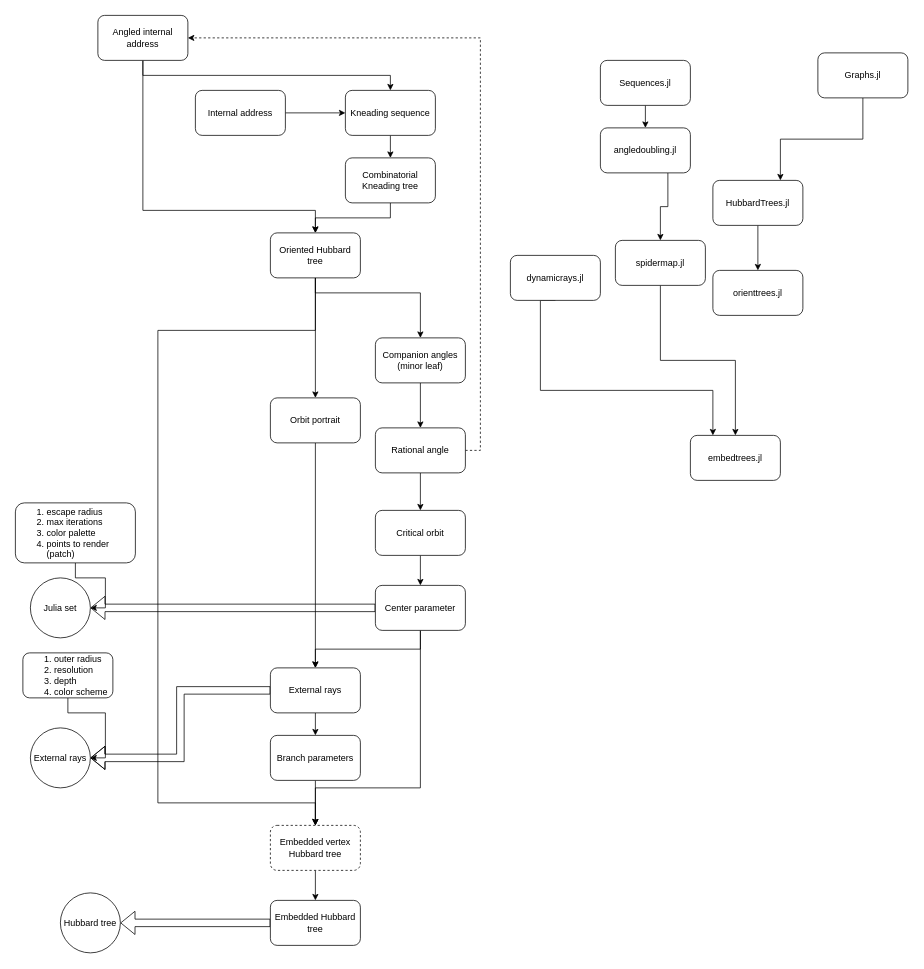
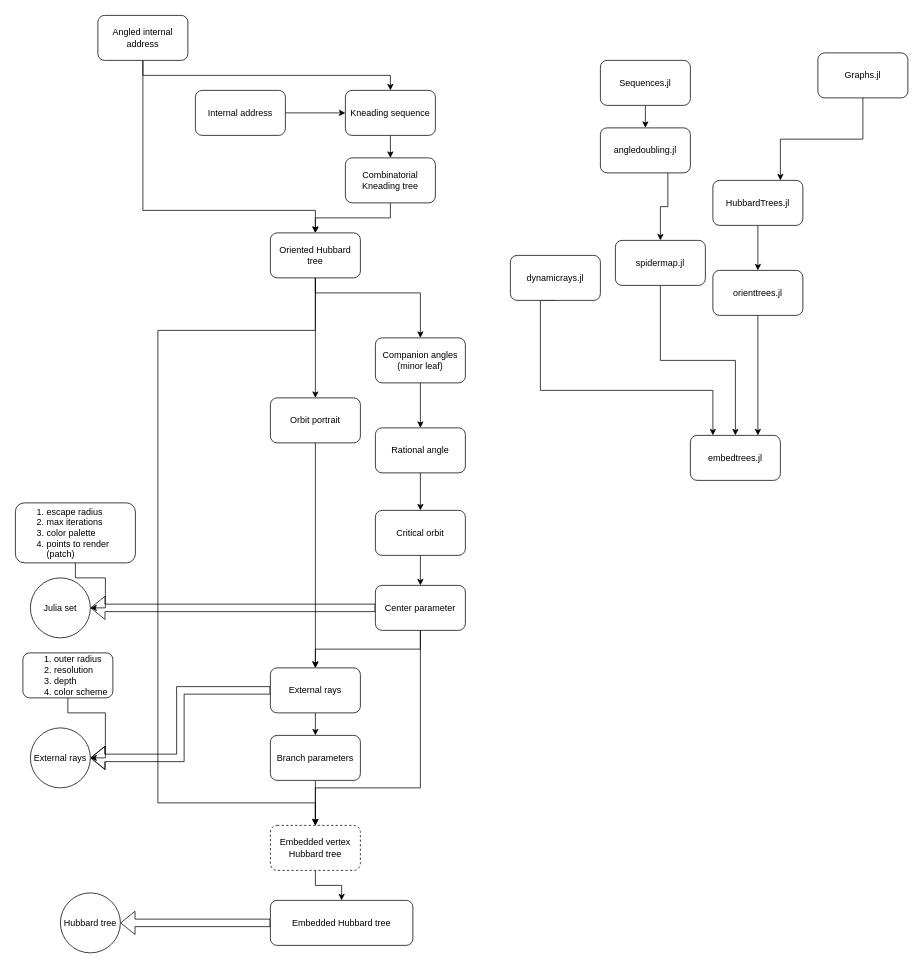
edge "Rational angle" -> "Angled internal address": removed
edge "orienttrees.jl" -> "embedtrees.jl": added
node "Embedded Hubbard tree": size 90x45 -> 143x45
